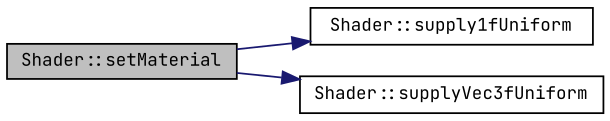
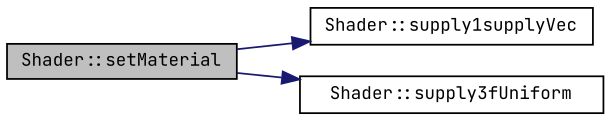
node "Shader::supply1fUniform": label "Shader::supply1fUniform" -> "Shader::supply1supplyVec"
node "Shader::supplyVec3fUniform": label "Shader::supplyVec3fUniform" -> "Shader::supply3fUniform"
